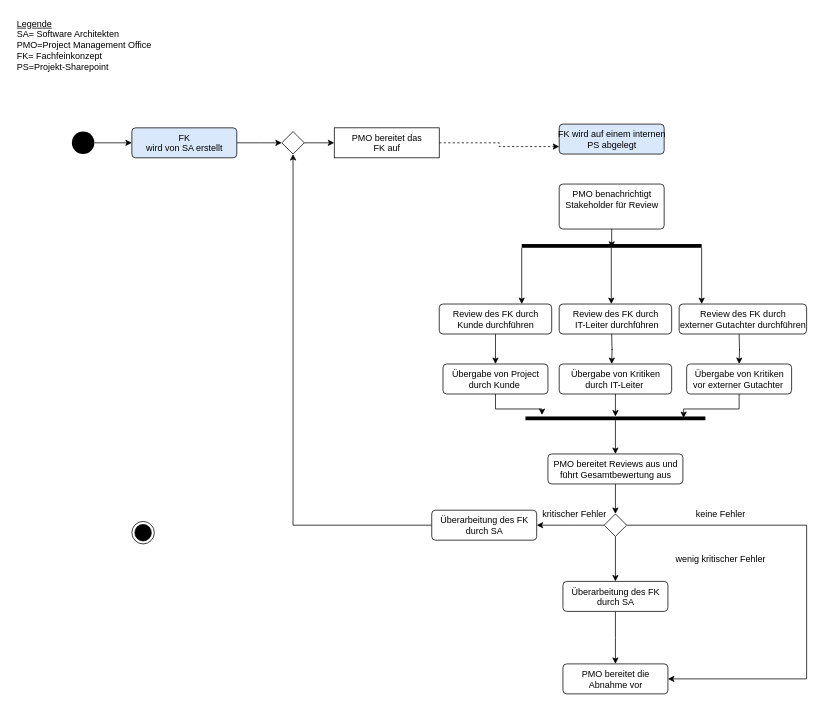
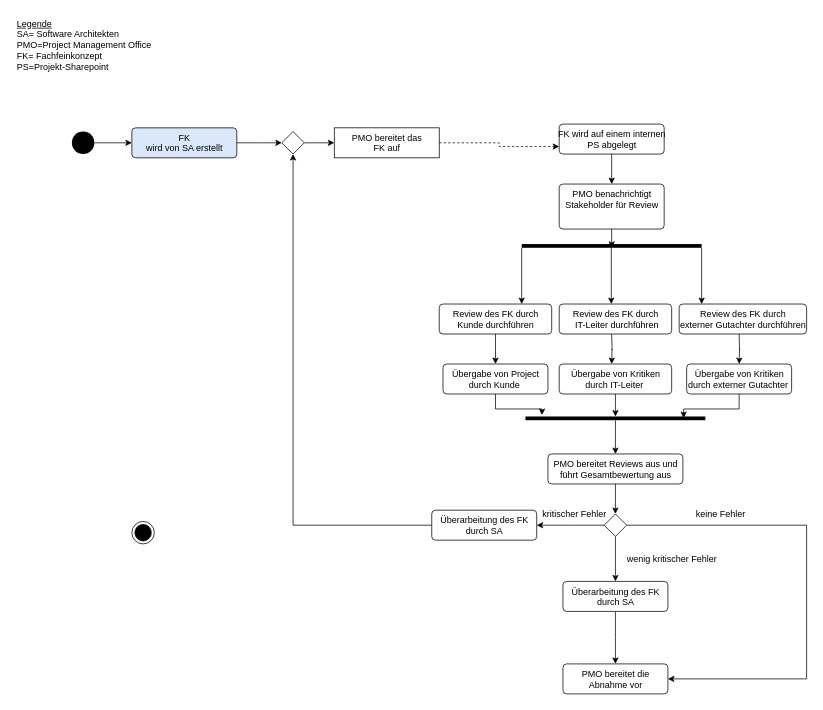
node "FK wird auf einem internen PS abgelegt": fillcolor #dae8fc -> #ffffff
edge "FK wird auf einem internen PS abgelegt" -> "PMO benachrichtigt Stakeholder für Review": added
node "Übergabe von Kritiken vor externer Gutachter": label "Übergabe von Kritiken vor externer Gutachter" -> "Übergabe von Kritiken durch externer Gutachter"
node "wenig kritischer Fehler": moved (720, 559) -> (672, 559)
